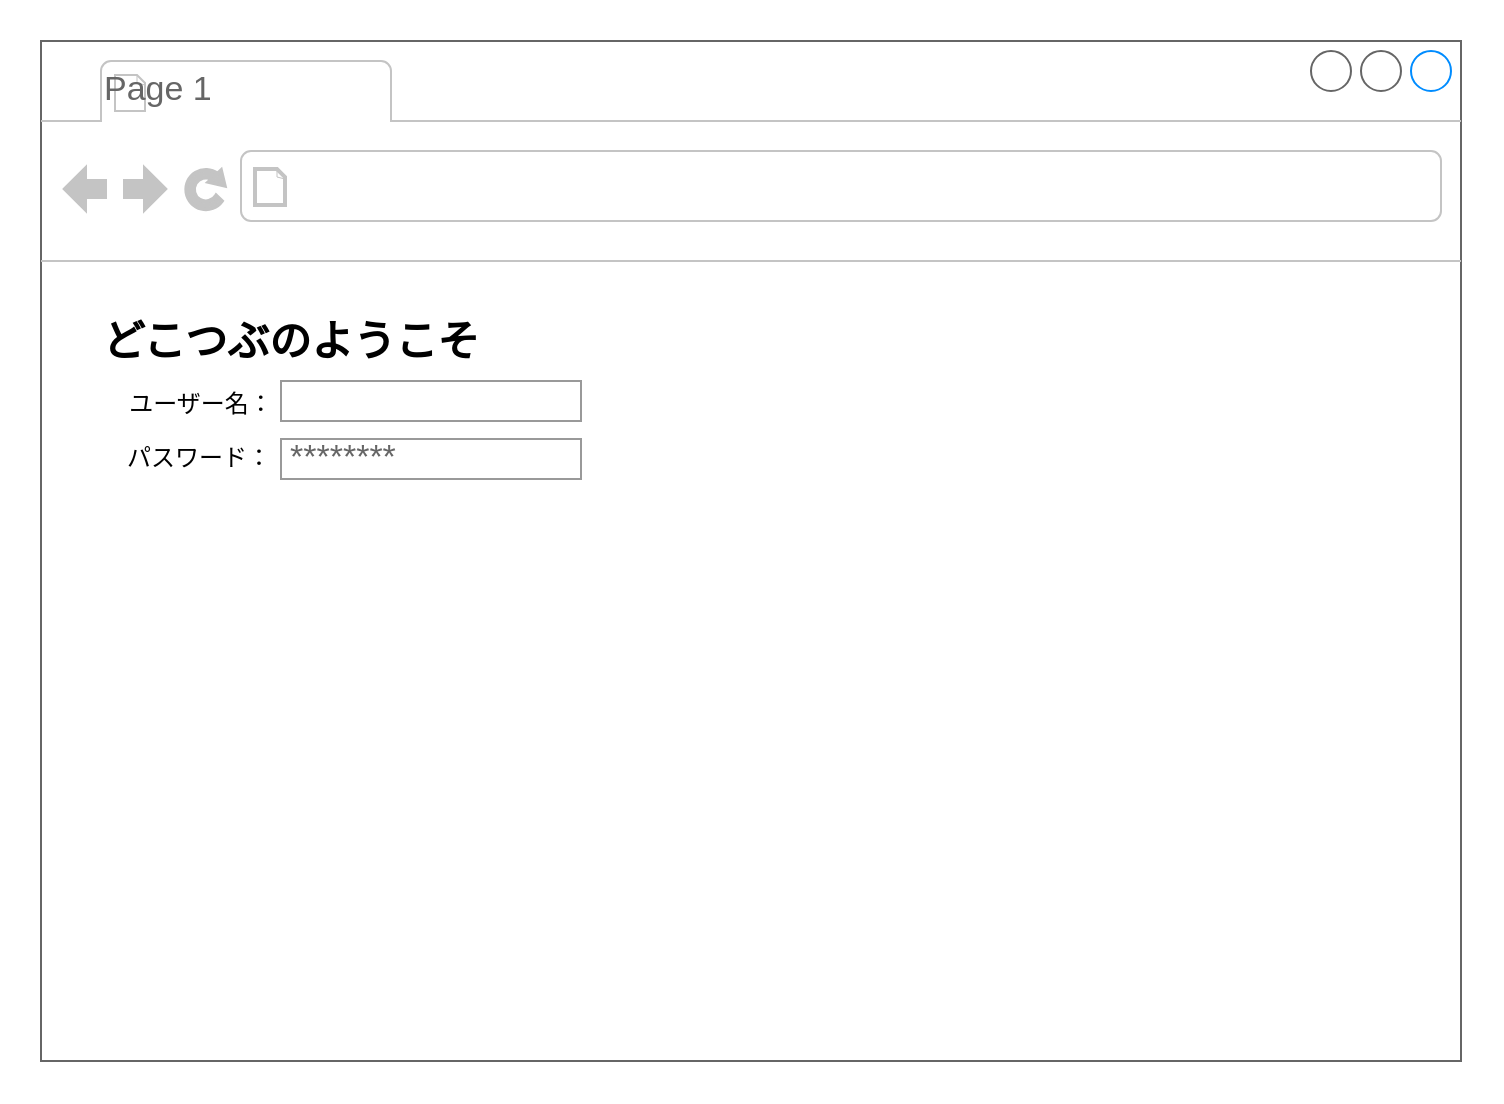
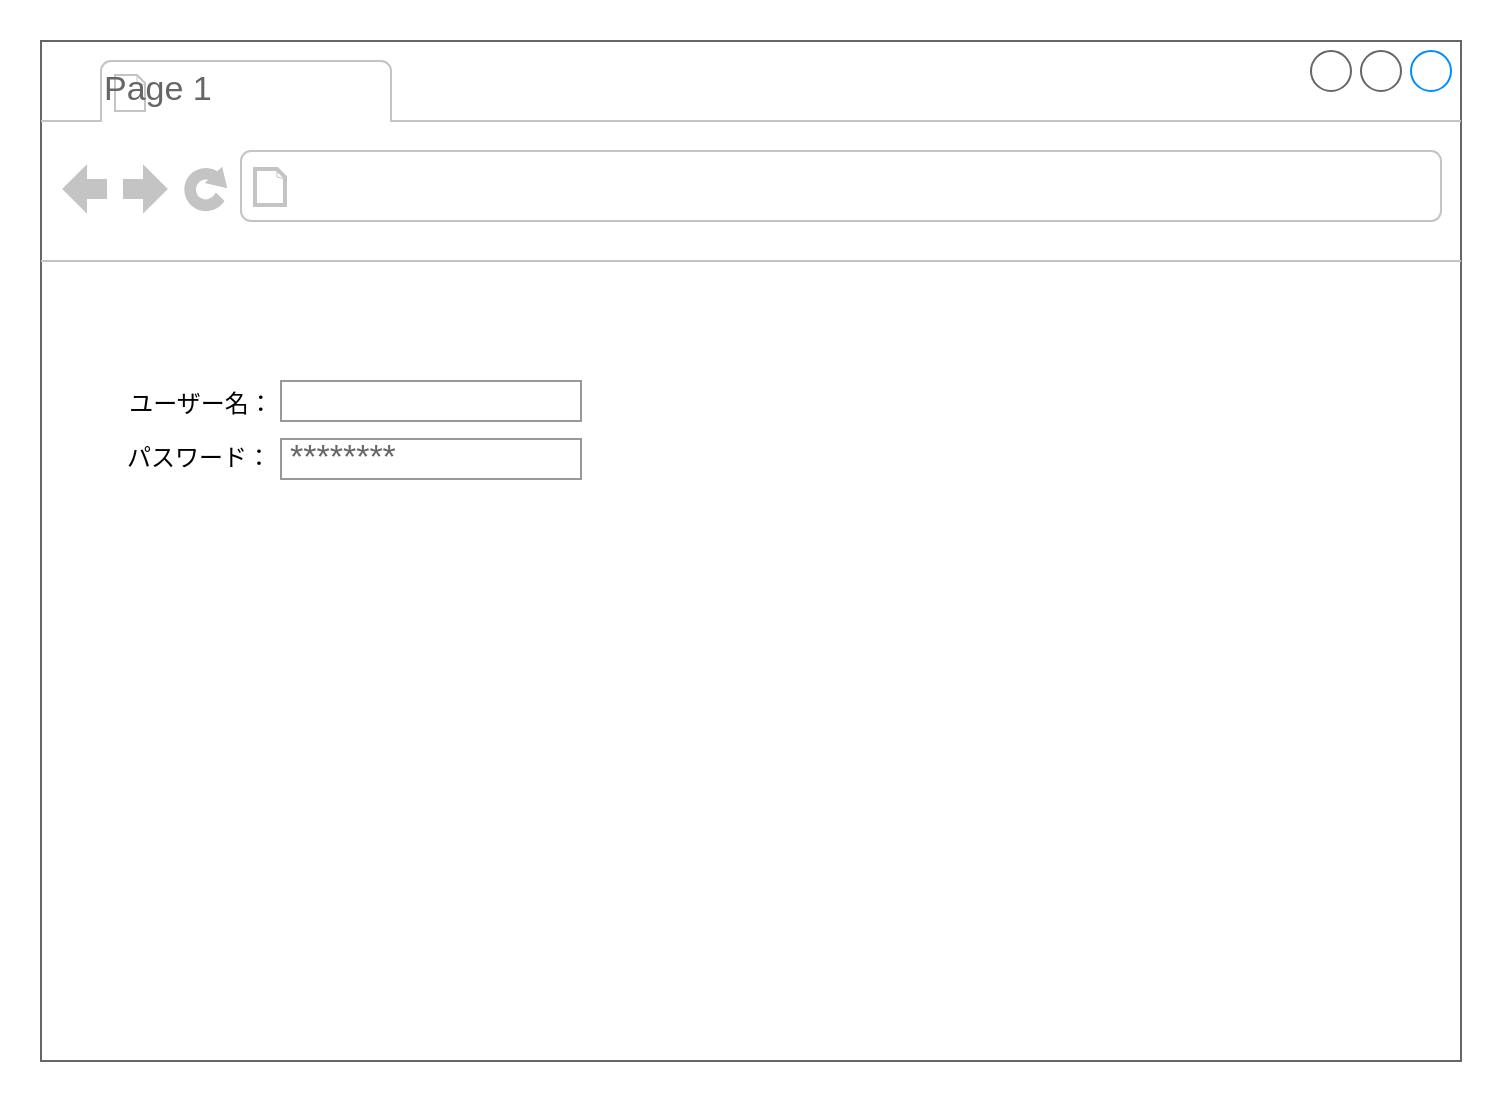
node "どこつぶのようこそ": removed
